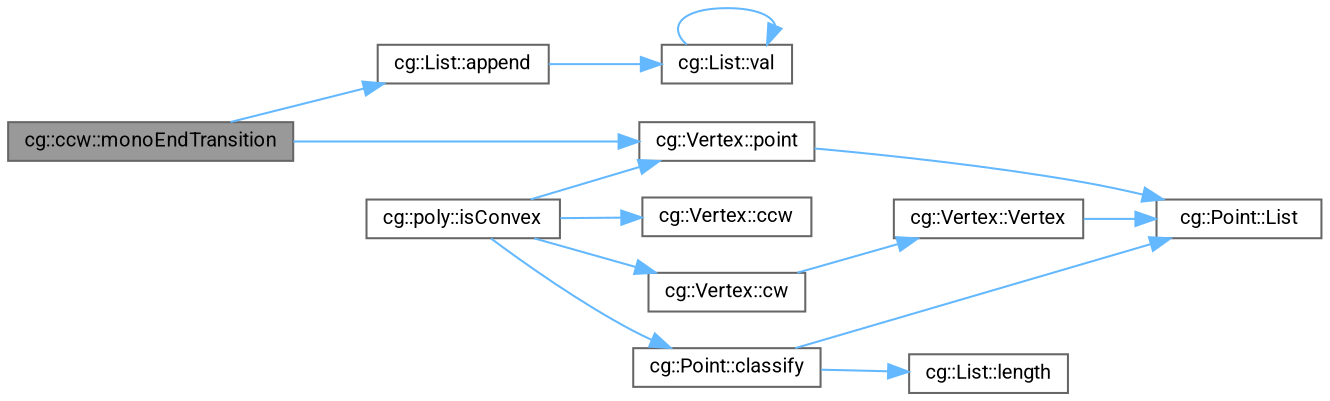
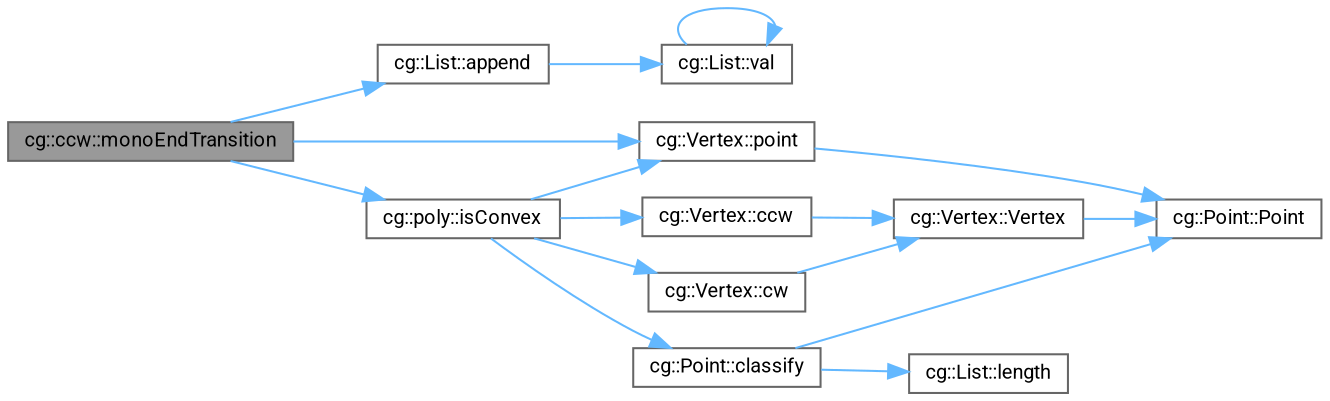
edge "cg::ccw::monoEndTransition" -> "cg::poly::isConvex": added
edge "cg::Vertex::ccw" -> "cg::Vertex::Vertex": added
node "cg::Point::List": label "cg::Point::List" -> "cg::Point::Point"
